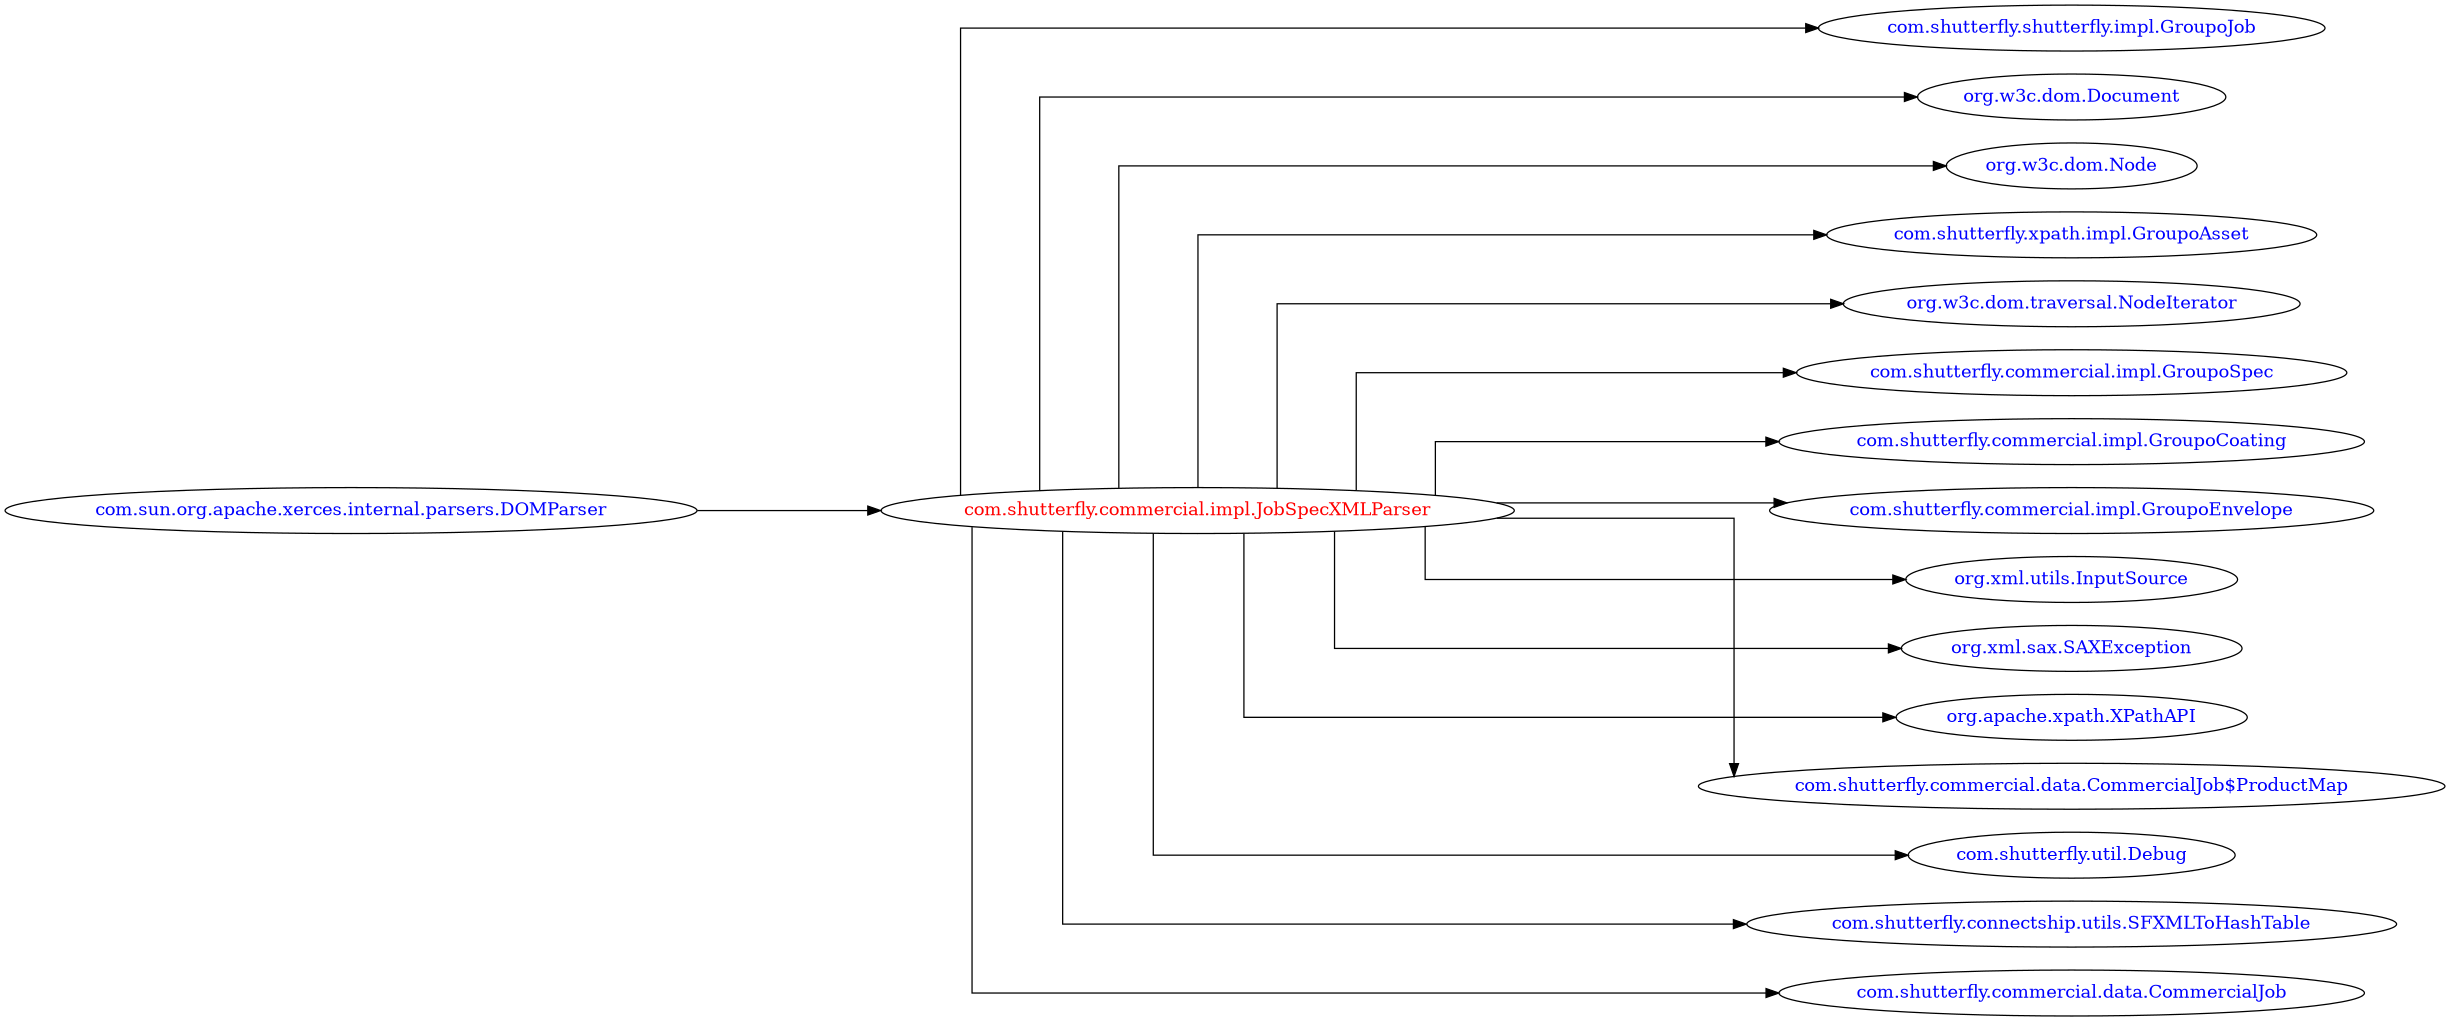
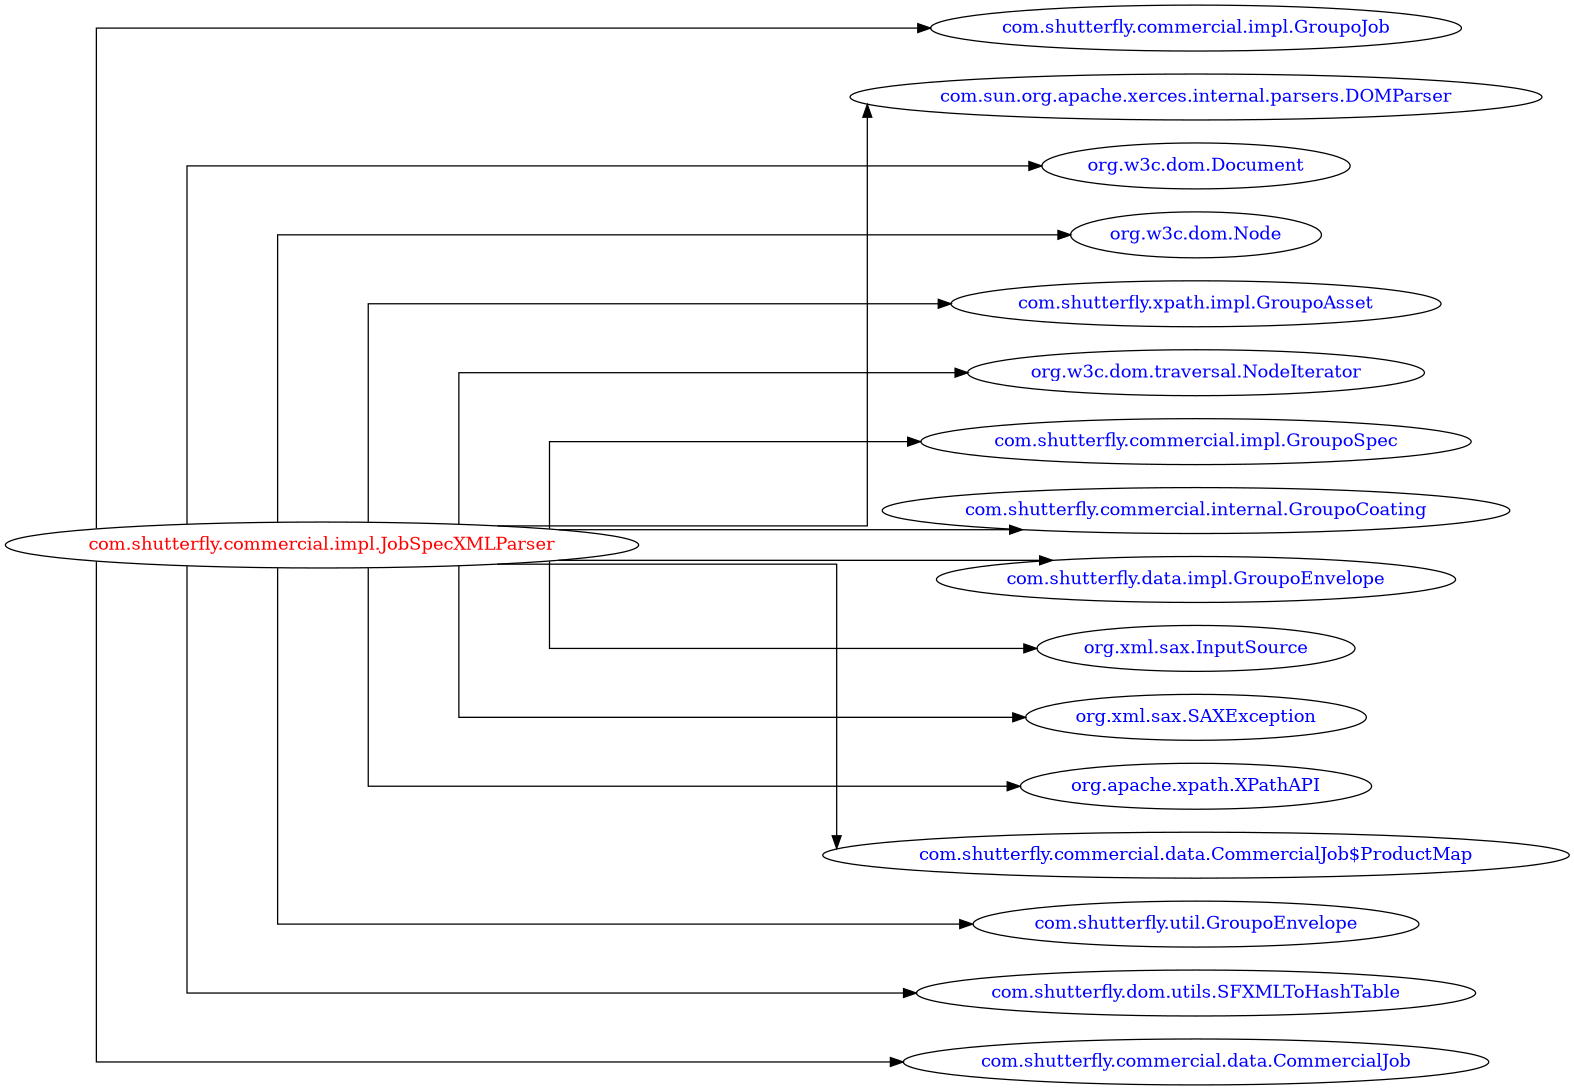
node "com.shutterfly.shutterfly.impl.GroupoJob": label "com.shutterfly.shutterfly.impl.GroupoJob" -> "com.shutterfly.commercial.impl.GroupoJob"
node "com.shutterfly.commercial.impl.GroupoCoating": label "com.shutterfly.commercial.impl.GroupoCoating" -> "com.shutterfly.commercial.internal.GroupoCoating"
edge "com.sun.org.apache.xerces.internal.parsers.DOMParser" -> "com.shutterfly.commercial.impl.JobSpecXMLParser": reversed
node "com.shutterfly.commercial.impl.GroupoEnvelope": label "com.shutterfly.commercial.impl.GroupoEnvelope" -> "com.shutterfly.data.impl.GroupoEnvelope"
node "org.xml.utils.InputSource": label "org.xml.utils.InputSource" -> "org.xml.sax.InputSource"
node "com.shutterfly.util.Debug": label "com.shutterfly.util.Debug" -> "com.shutterfly.util.GroupoEnvelope"
node "com.shutterfly.connectship.utils.SFXMLToHashTable": label "com.shutterfly.connectship.utils.SFXMLToHashTable" -> "com.shutterfly.dom.utils.SFXMLToHashTable"
